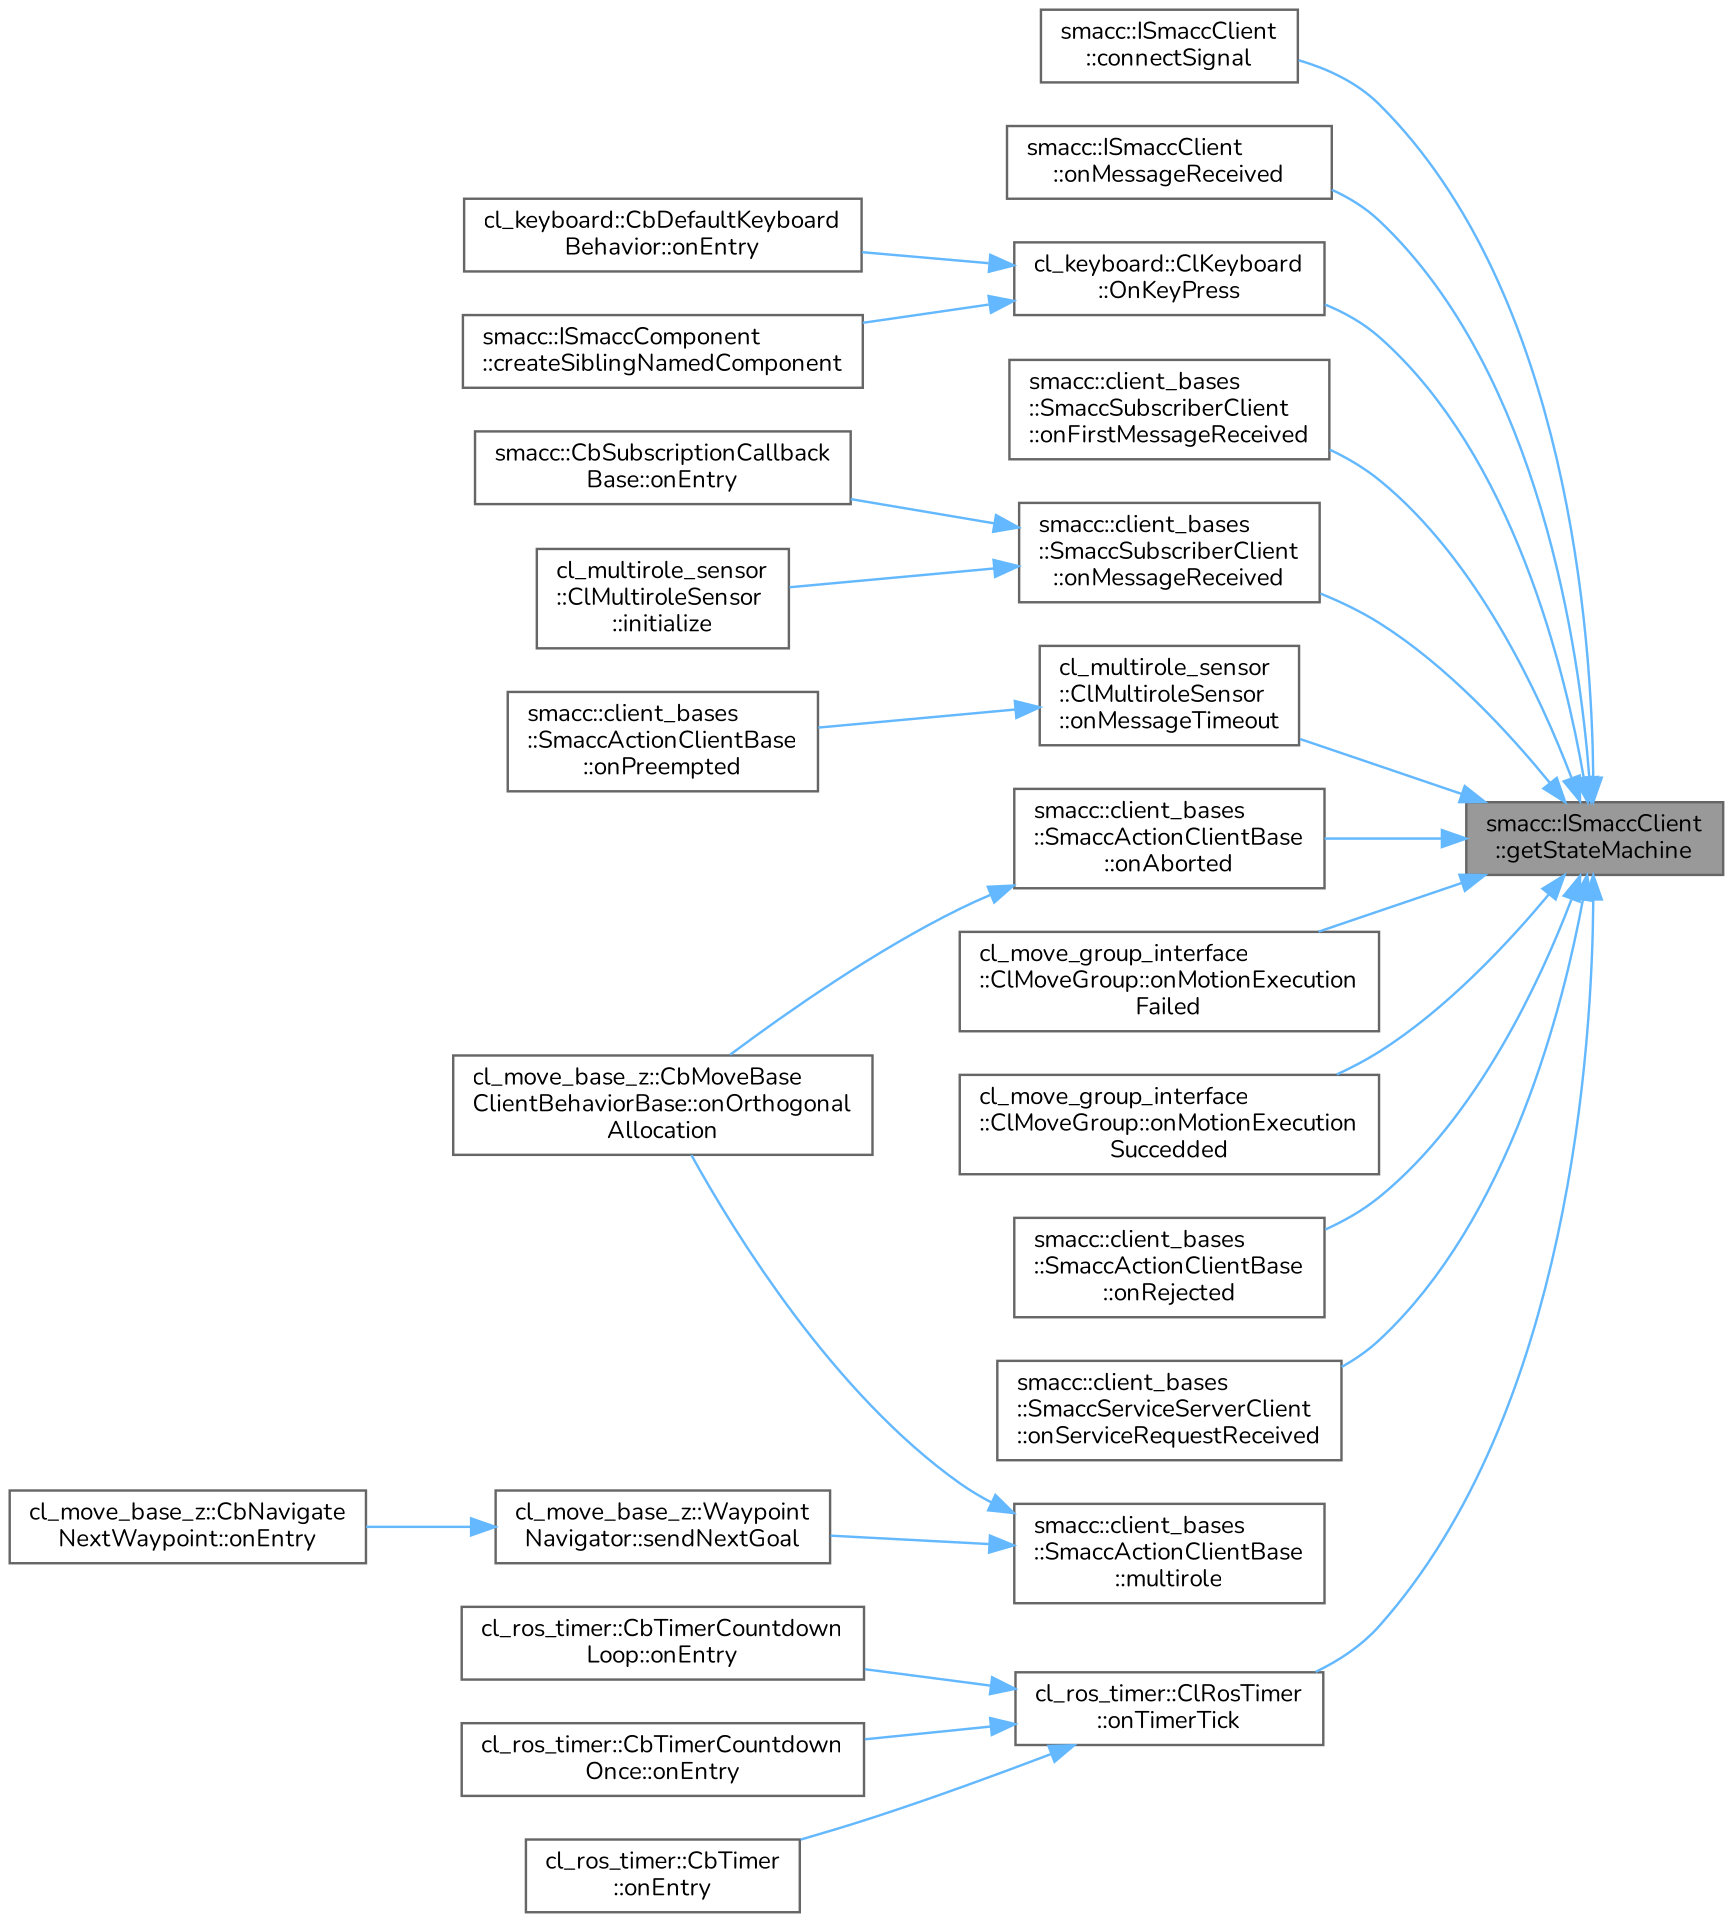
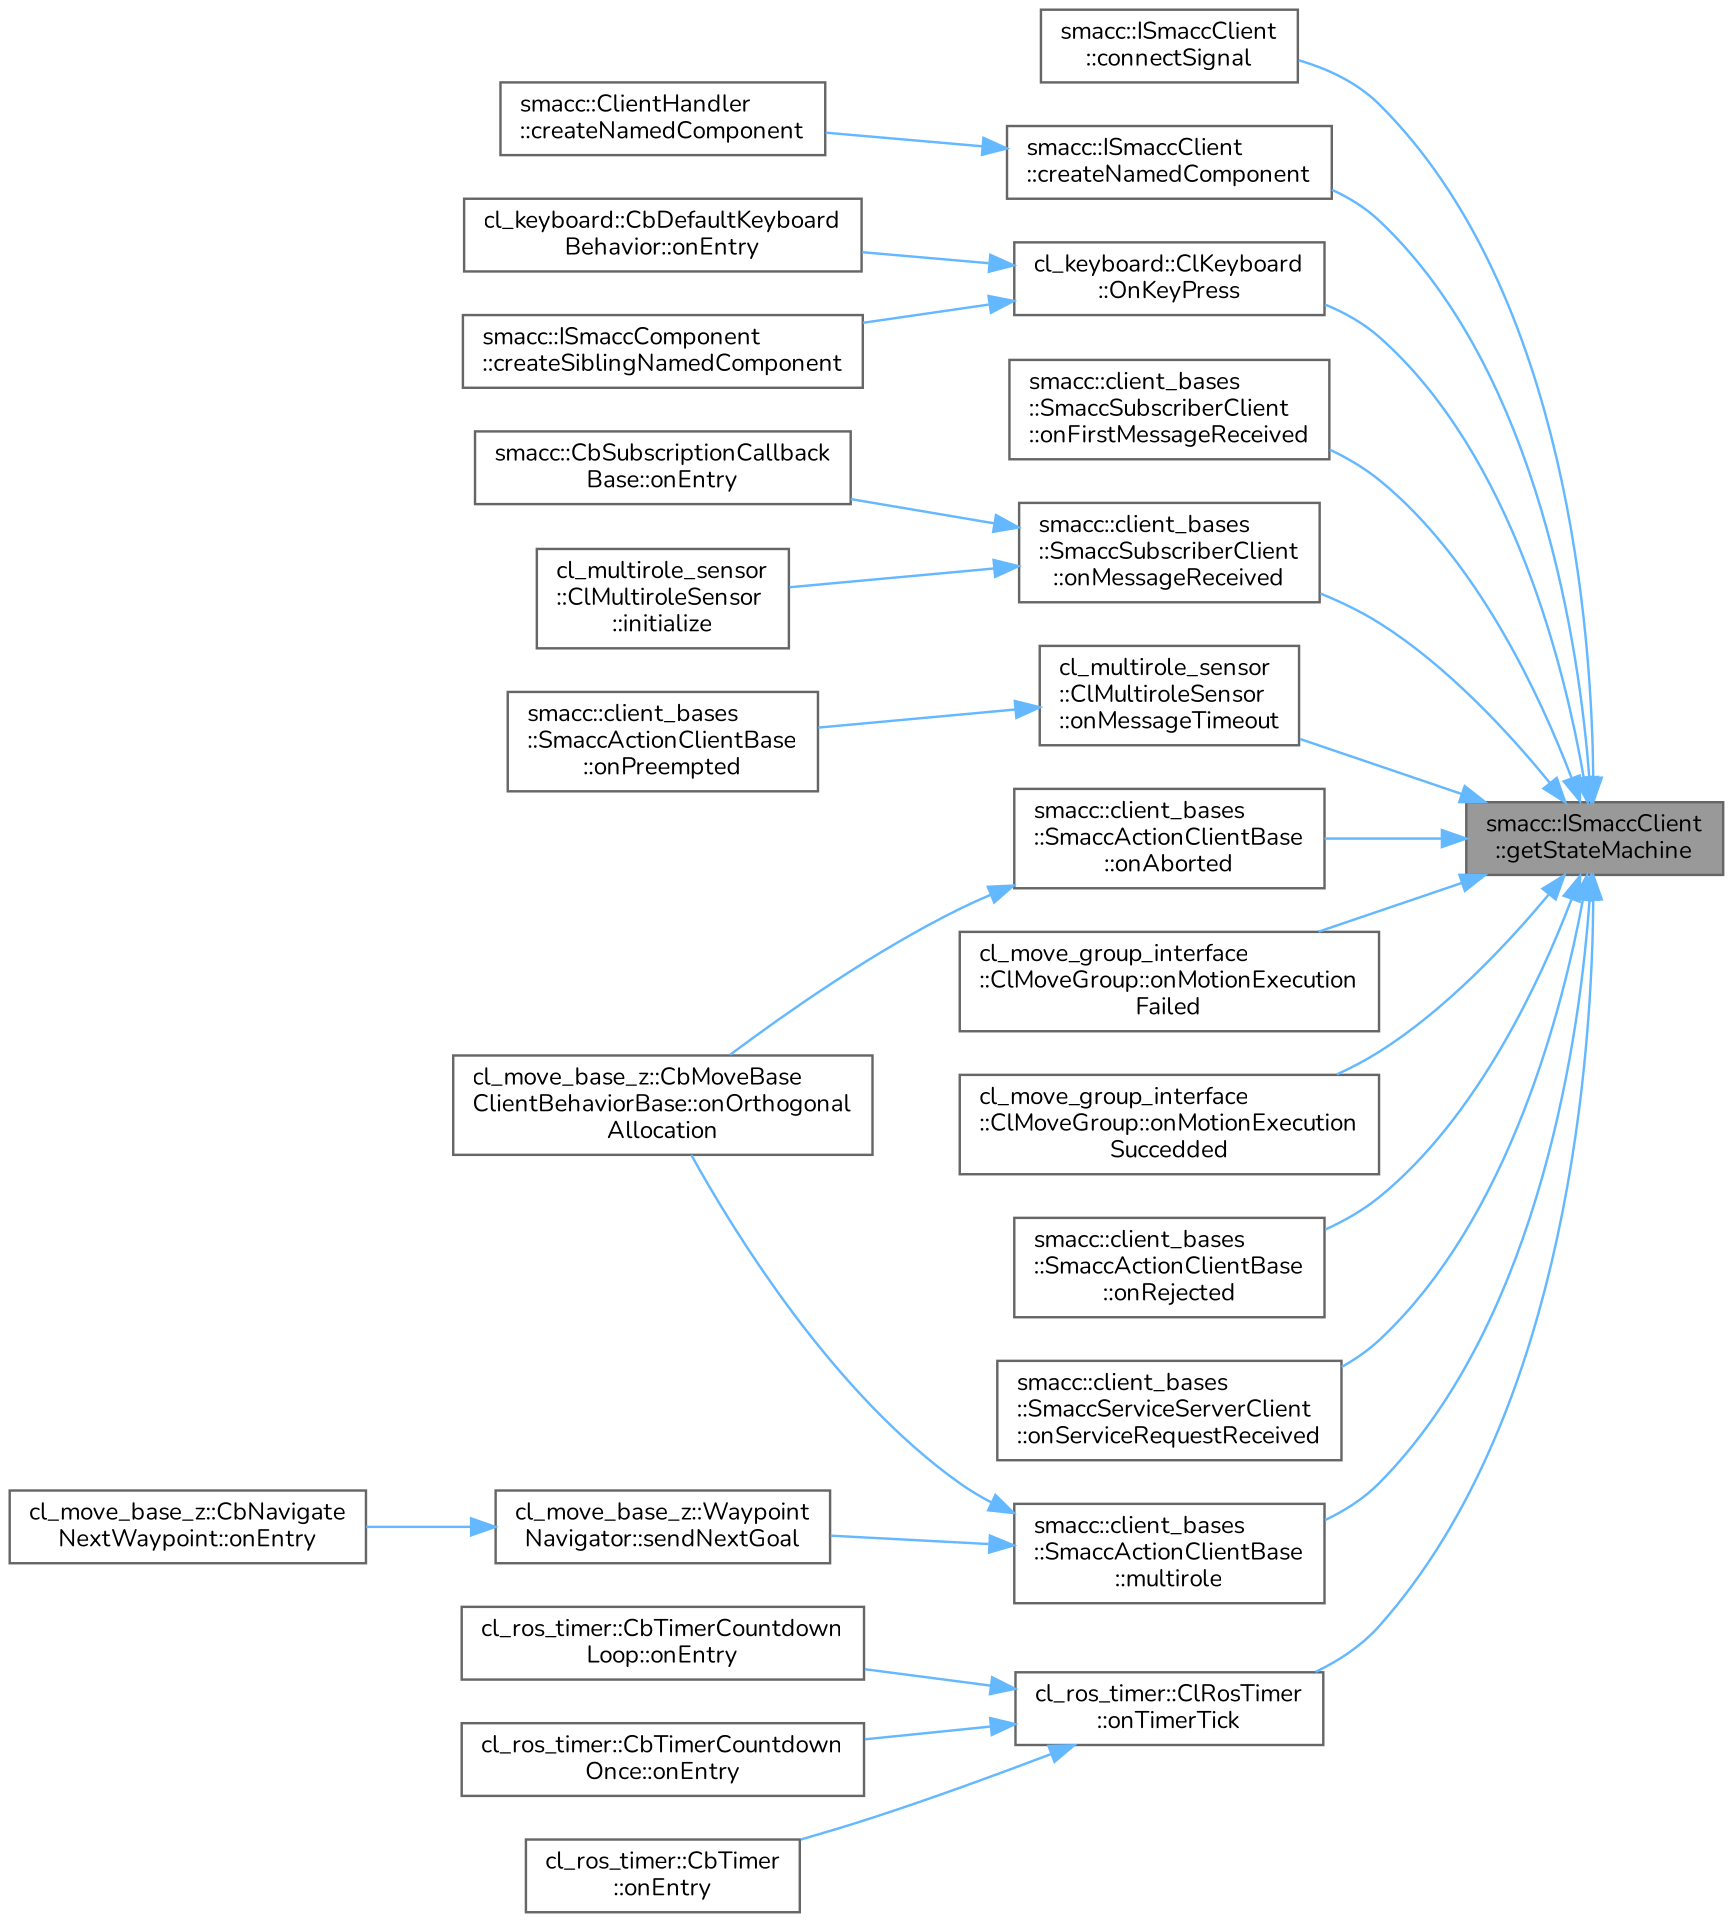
node "smacc::ClientHandler ::createNamedComponent": added
node "smacc::ISmaccClient ::onMessageReceived": label "smacc::ISmaccClient ::onMessageReceived" -> "smacc::ISmaccClient ::createNamedComponent"
edge "smacc::client_bases ::SmaccActionClientBase ::multirole" -> "smacc::ISmaccClient ::getStateMachine": added
